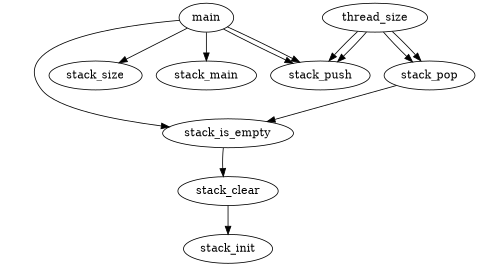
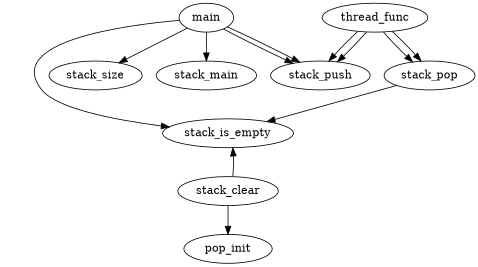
node "thread_size": label "thread_size" -> "thread_func"
edge "stack_is_empty" -> "stack_clear": reversed
node "stack_init": label "stack_init" -> "pop_init"
